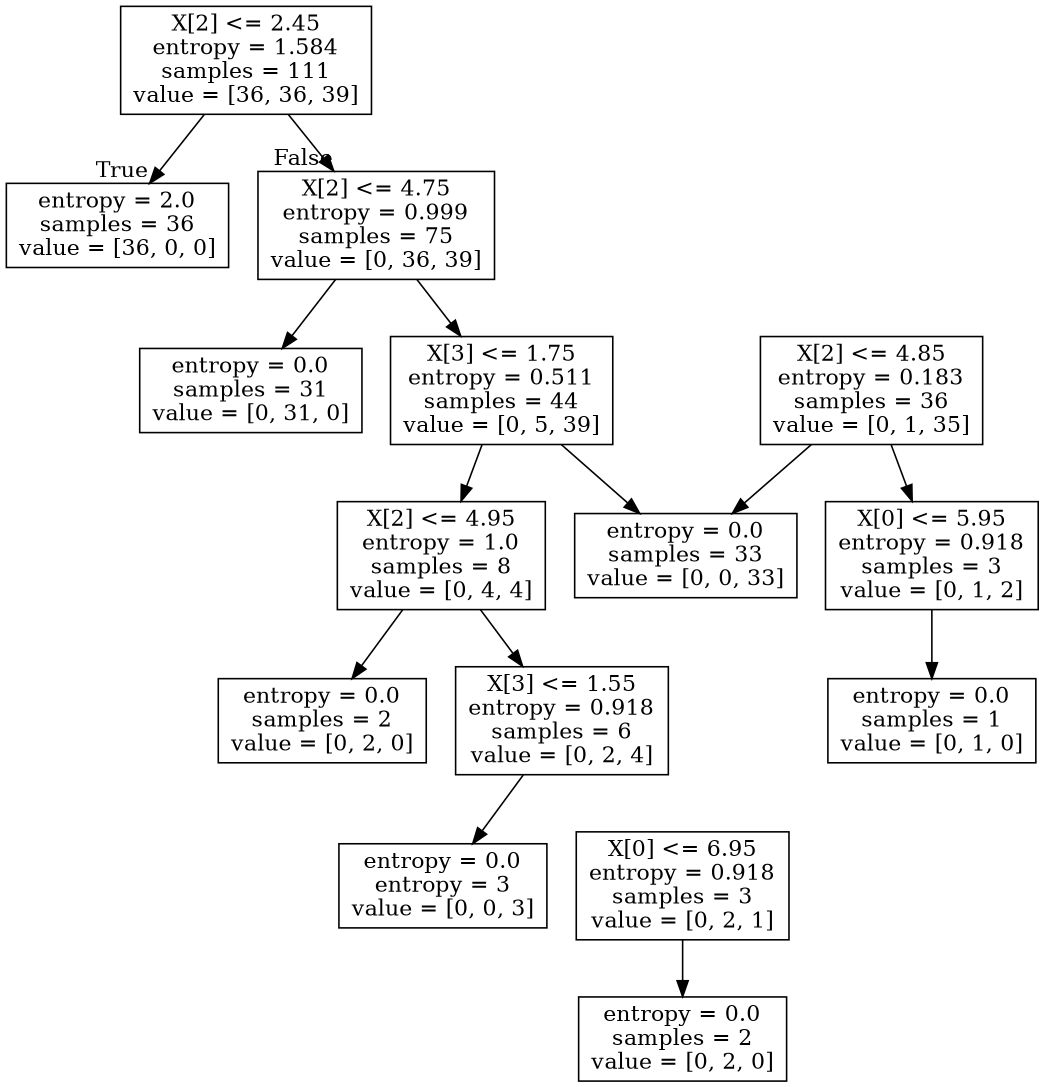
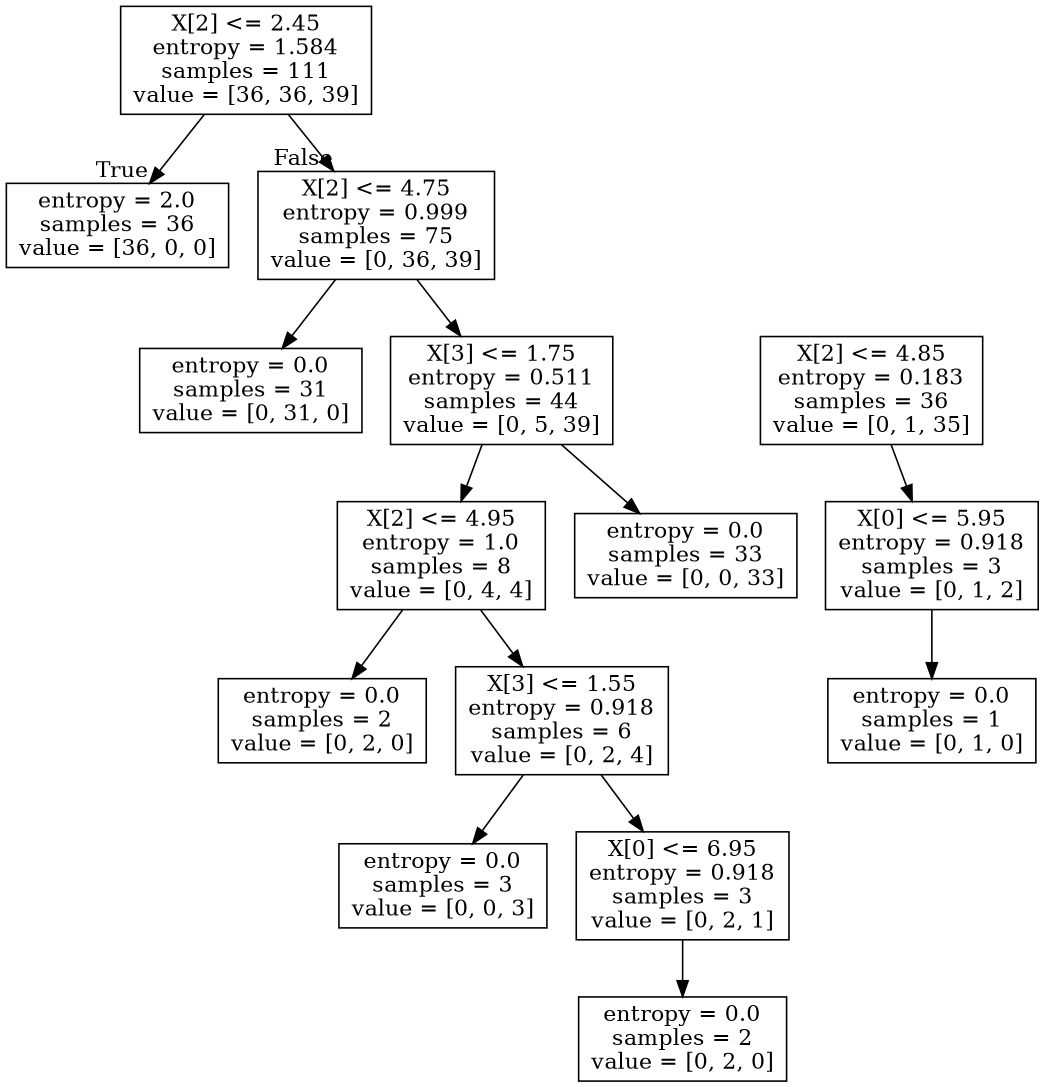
edge "X[2] <= 4.85 entropy = 0.183 samples = 36 value = [0, 1, 35]" -> "entropy = 0.0 samples = 33 value = [0, 0, 33]": removed
edge "X[3] <= 1.55 entropy = 0.918 samples = 6 value = [0, 2, 4]" -> "X[0] <= 6.95 entropy = 0.918 samples = 3 value = [0, 2, 1]": added
node "entropy = 0.0 entropy = 3 value = [0, 0, 3]": label "entropy = 0.0 entropy = 3 value = [0, 0, 3]" -> "entropy = 0.0 samples = 3 value = [0, 0, 3]"
